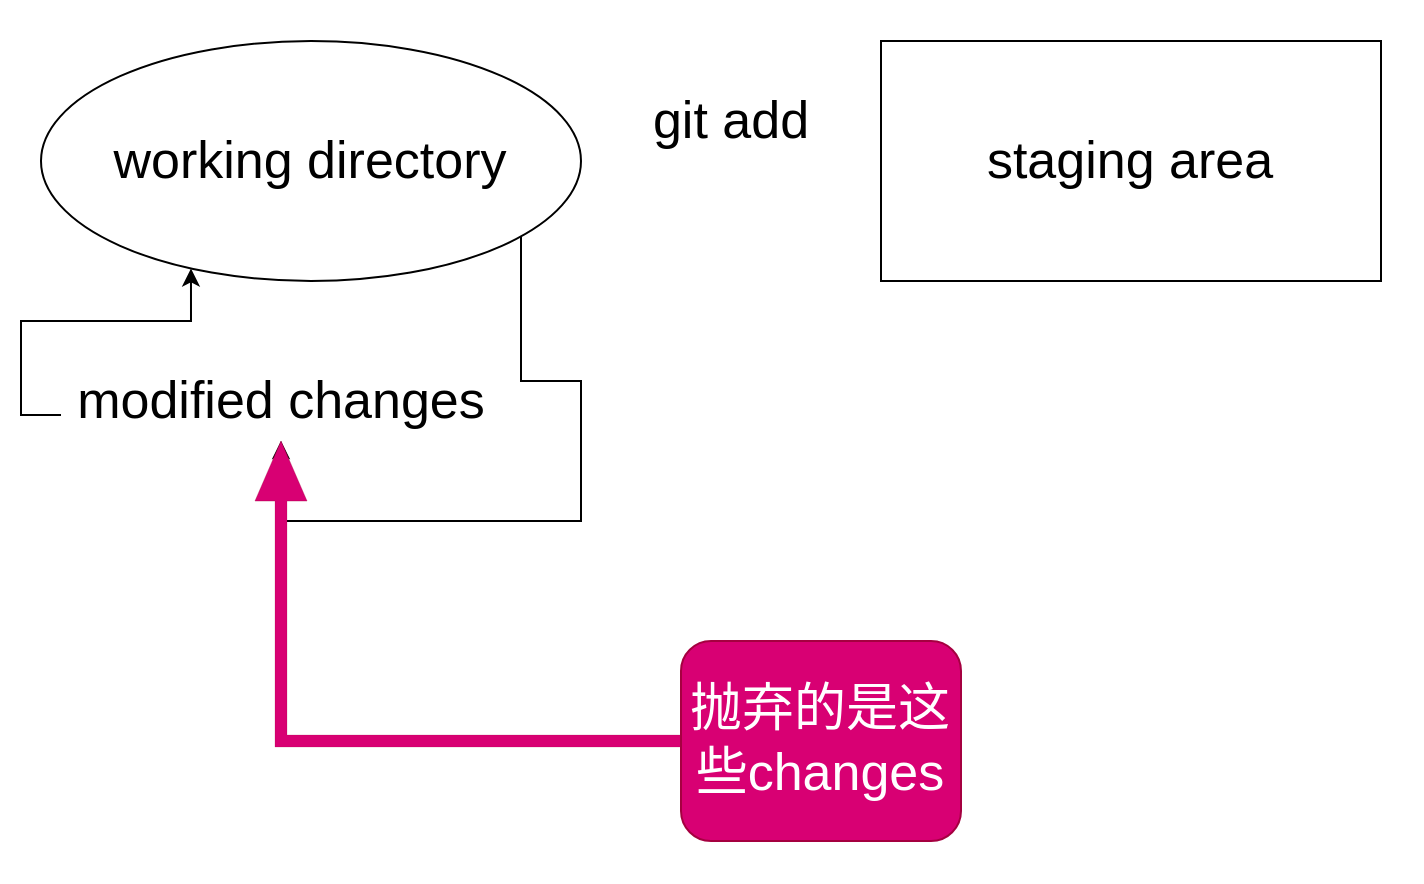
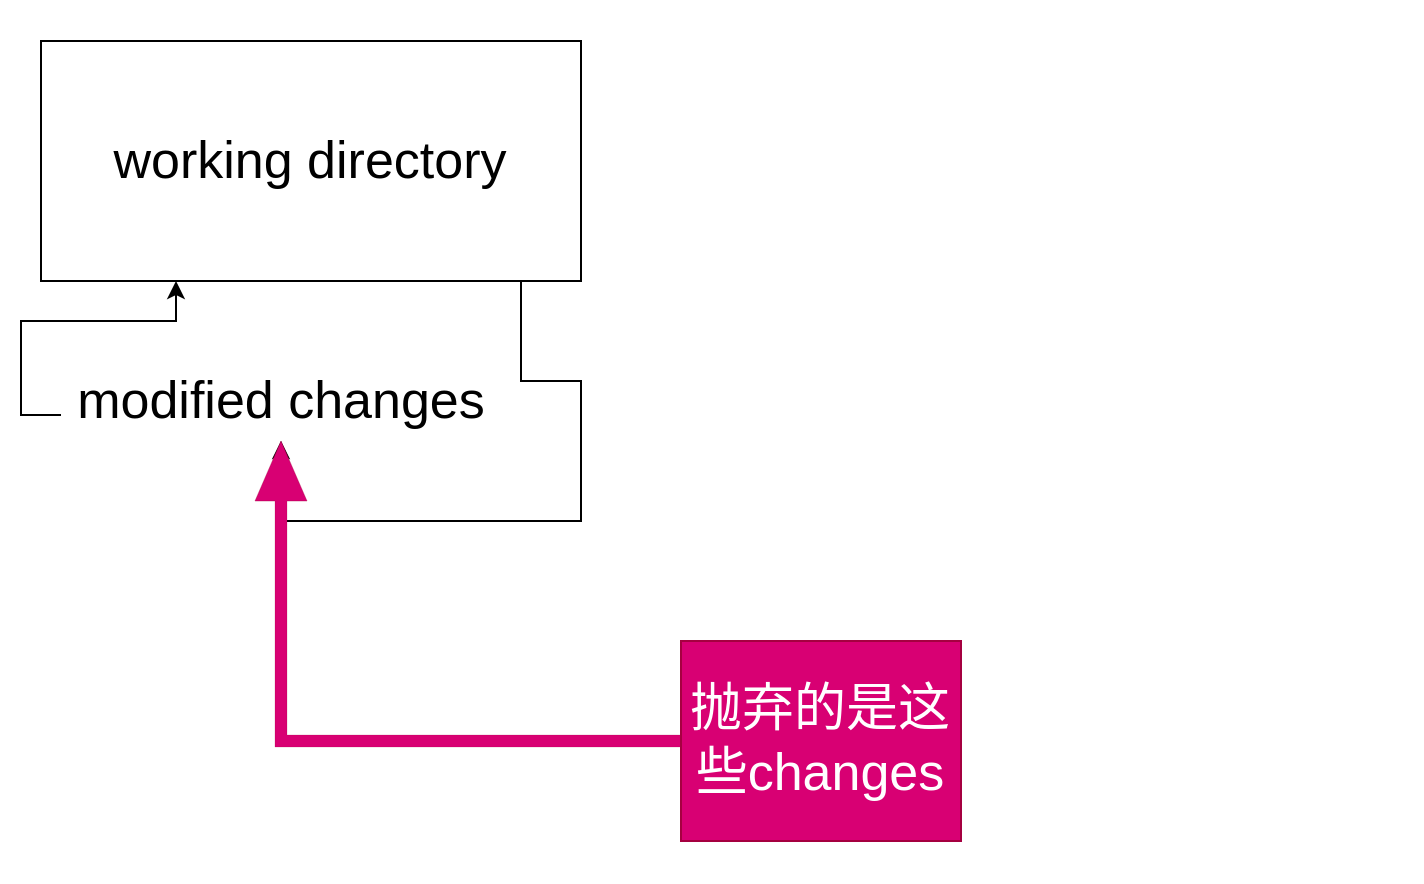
node "git add": removed
node "working directory": shape ellipse -> rectangle
node "staging area": removed
node "抛弃的是这些changes": shape rounded rectangle -> rectangle
